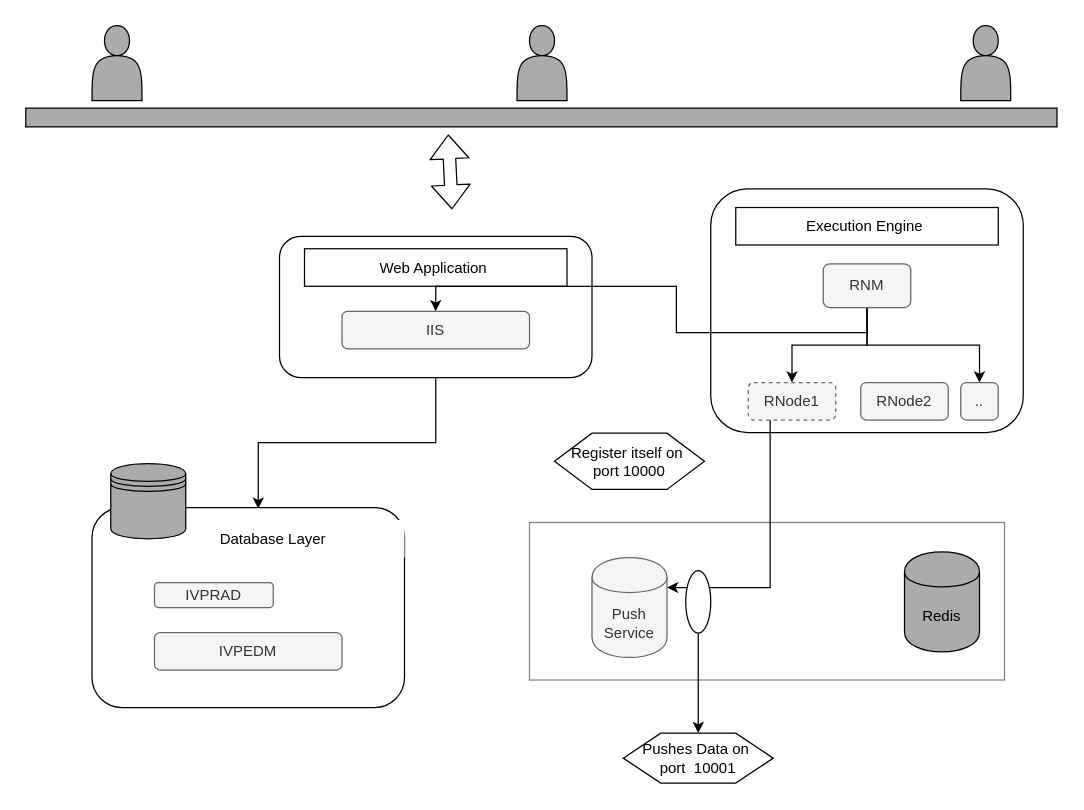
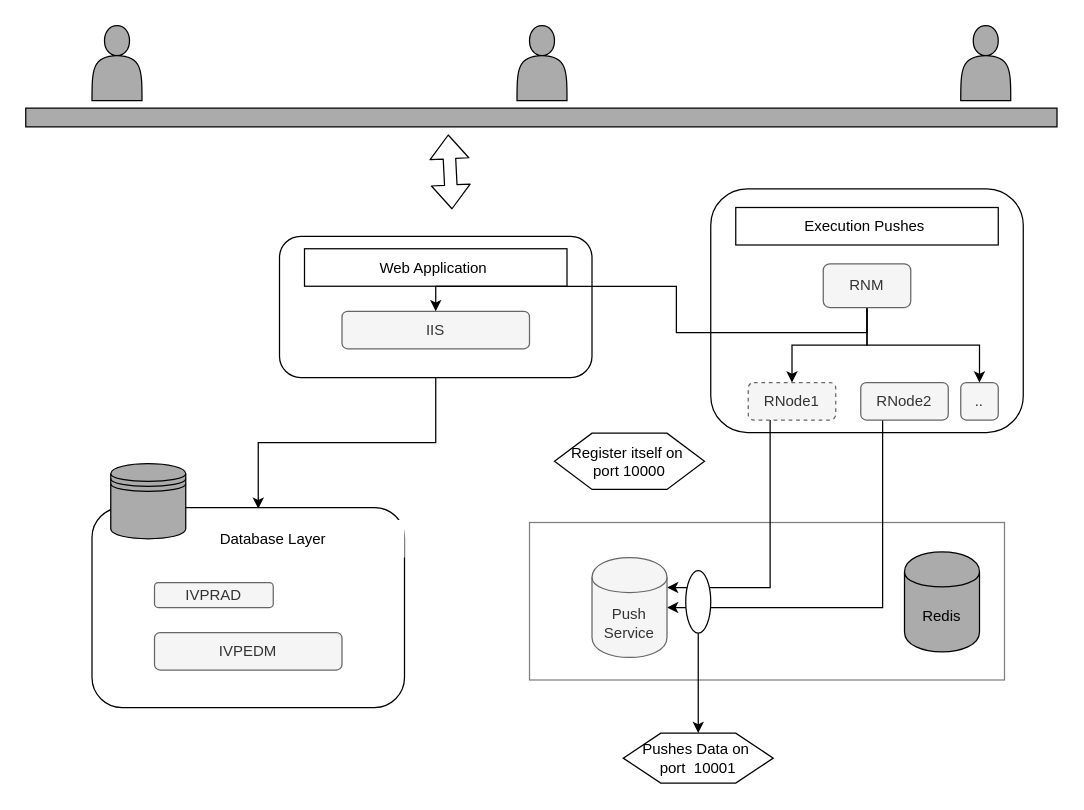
node "Execution Engine": label "Execution Engine" -> "Execution Pushes"
edge "RNode2" -> "Push Service": added
